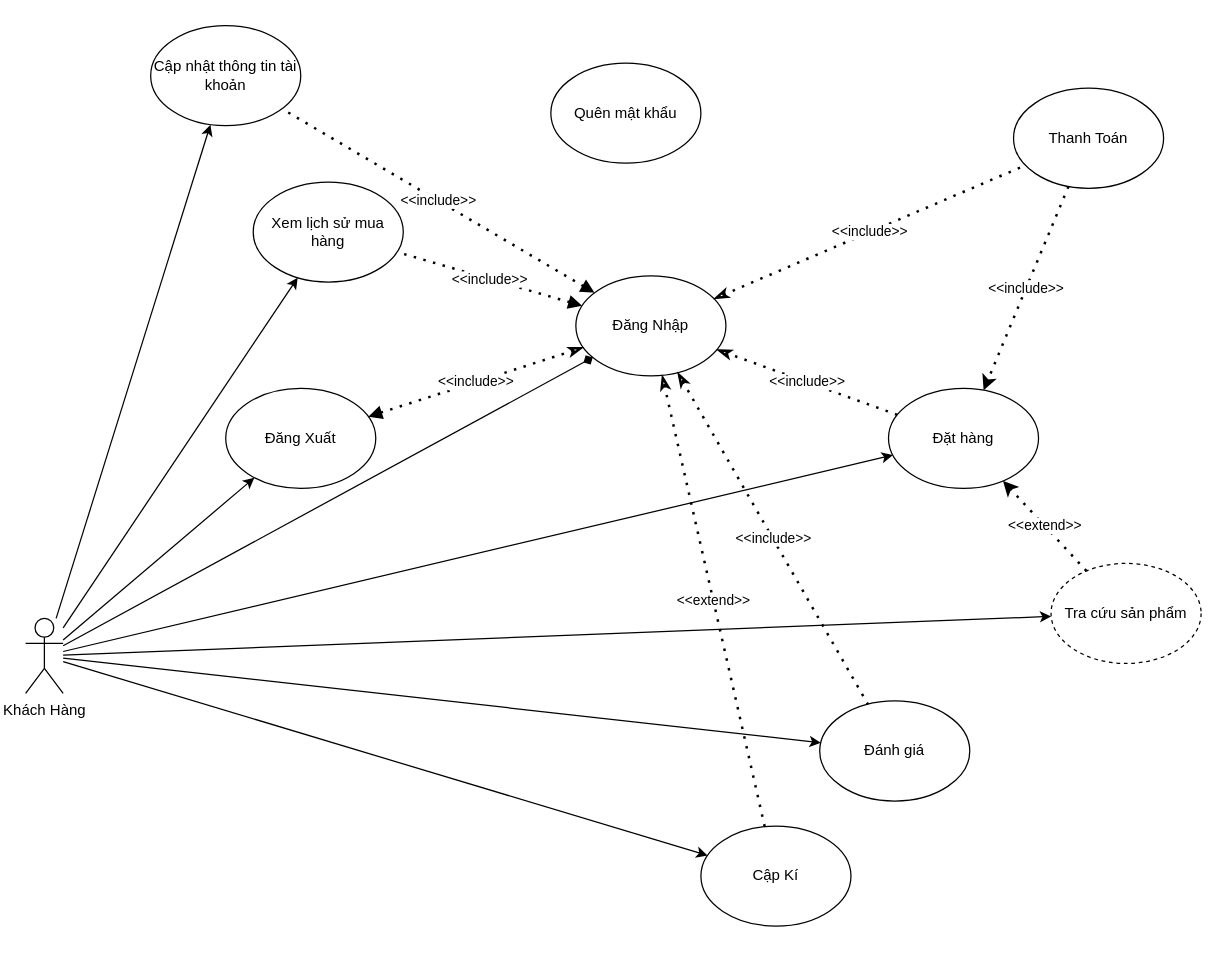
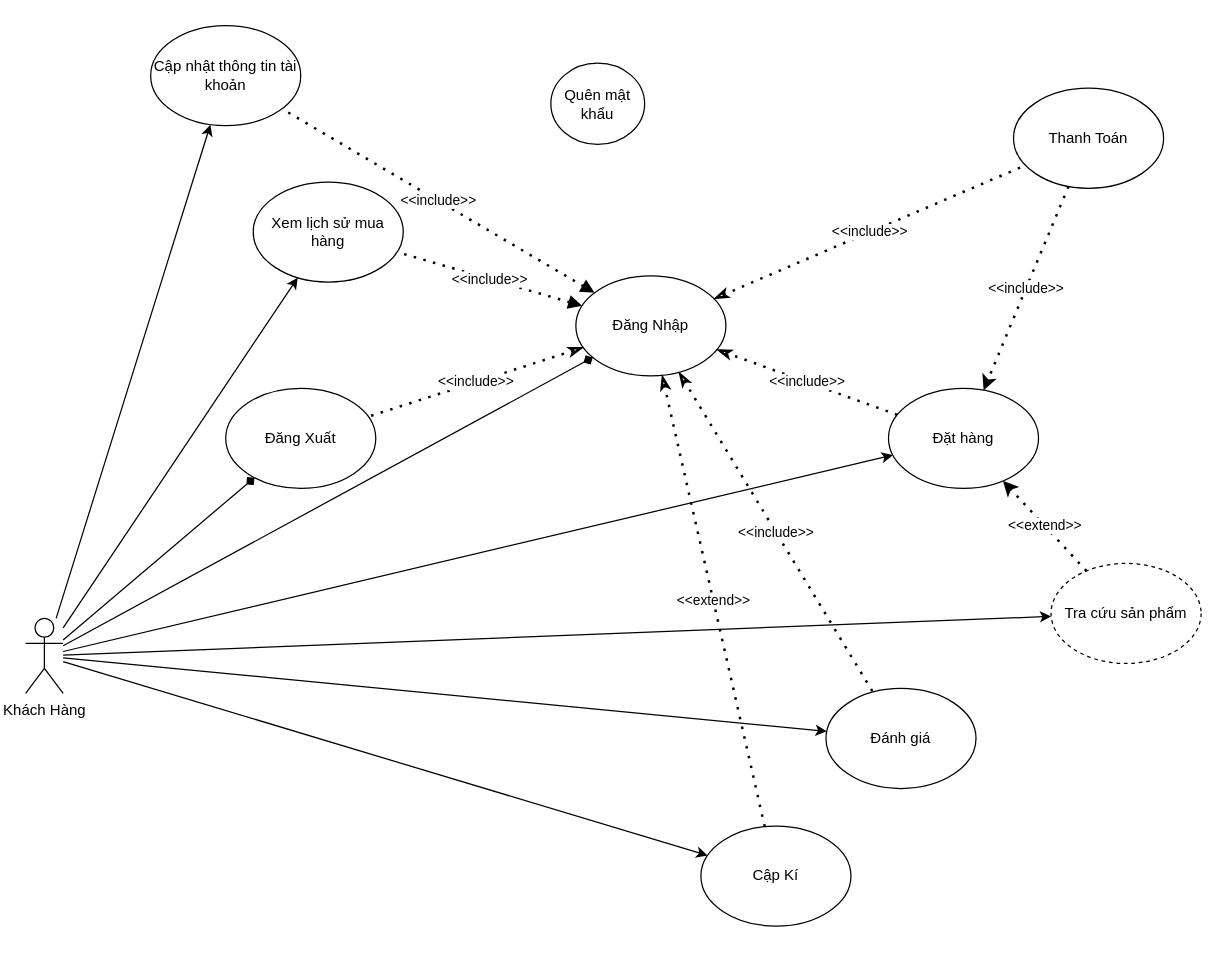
node "Quên mật khẩu": size 150x100 -> 94x81
edge "Đăng Nhập" -- "Đăng Xuất": arrowhead block -> none
edge "Khách Hàng" -> "Đăng Xuất": arrowhead classic -> diamond
node "Đánh giá": moved (894, 751) -> (901, 738)
